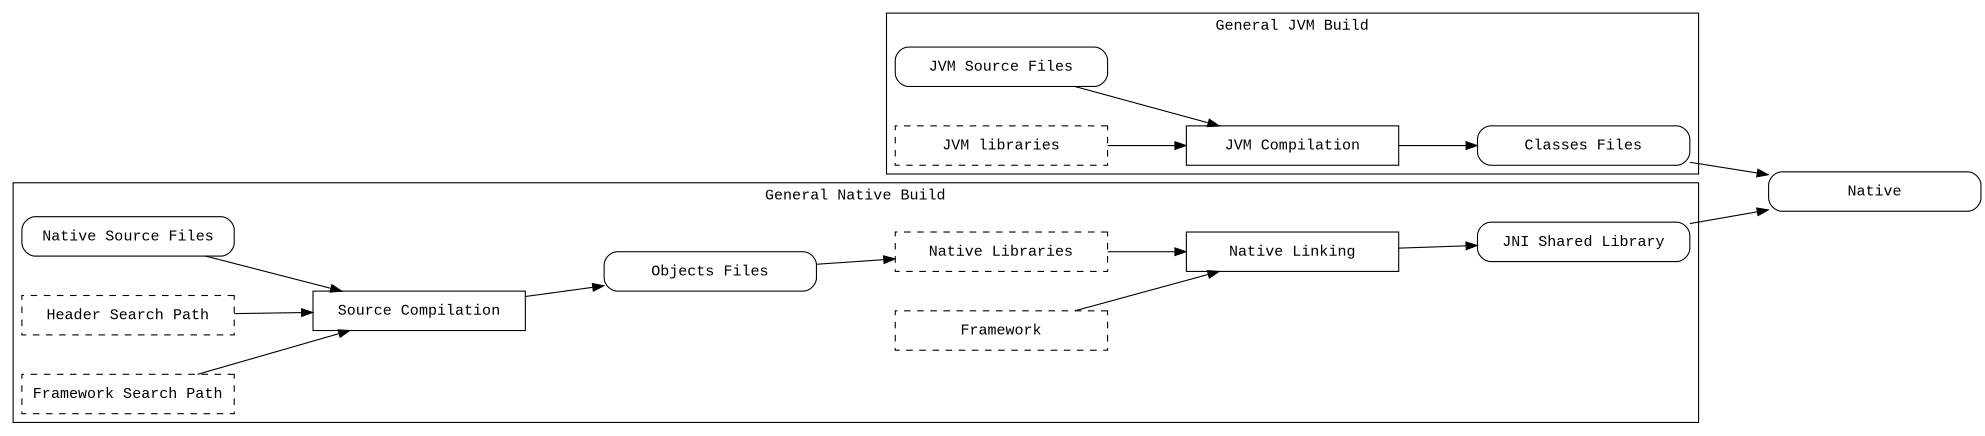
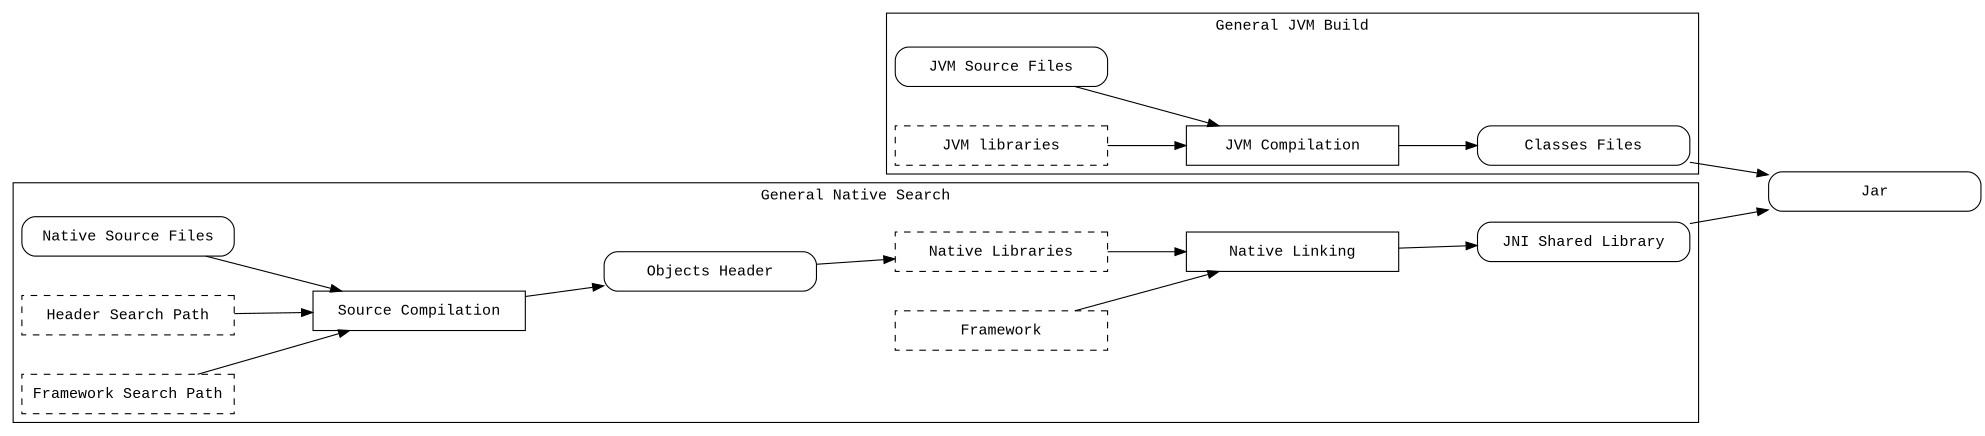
node "Native": label "Native" -> "Jar"
cluster "General Native Build": label "General Native Build" -> "General Native Search"
node "Objects Files": label "Objects Files" -> "Objects Header"
